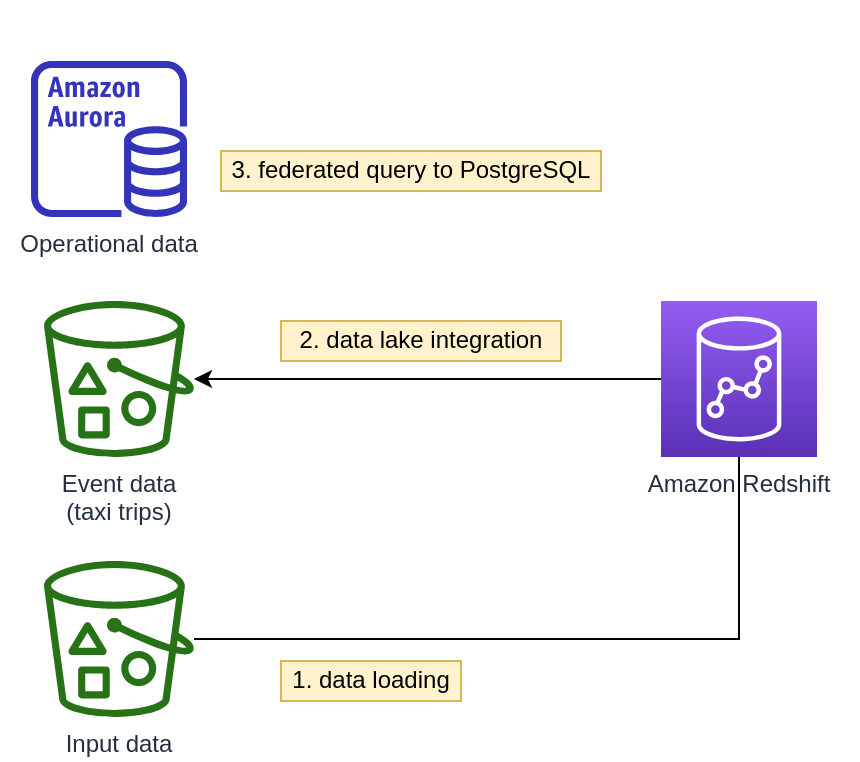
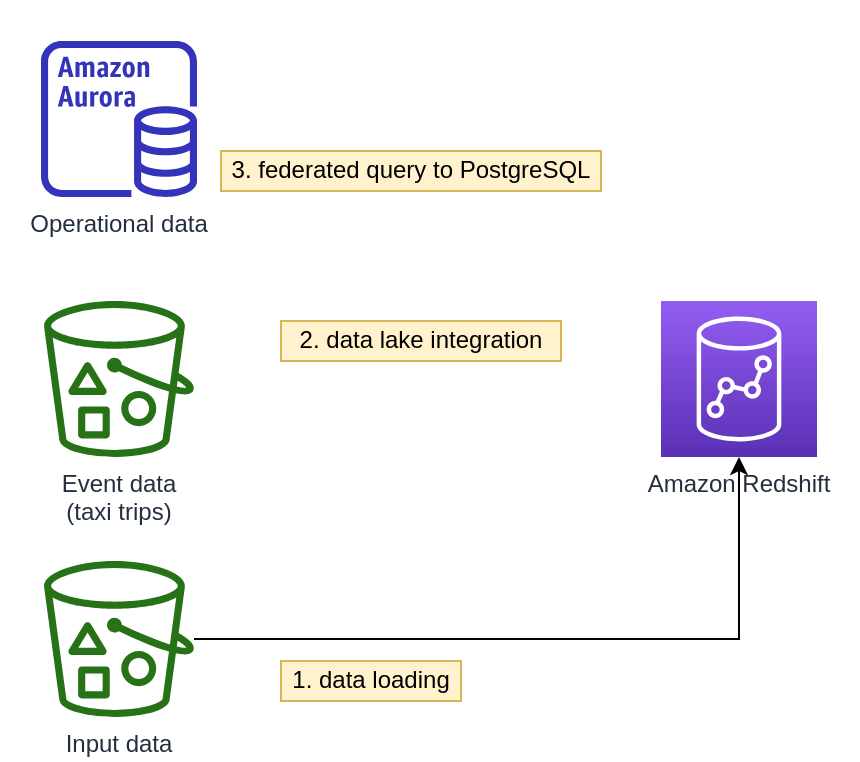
node "Operational data": moved (109, 139) -> (119, 119)
edge "Amazon Redshift" -> "Event data (taxi trips)": removed
edge "Amazon Redshift" -- "Input data": arrowhead none -> classic
